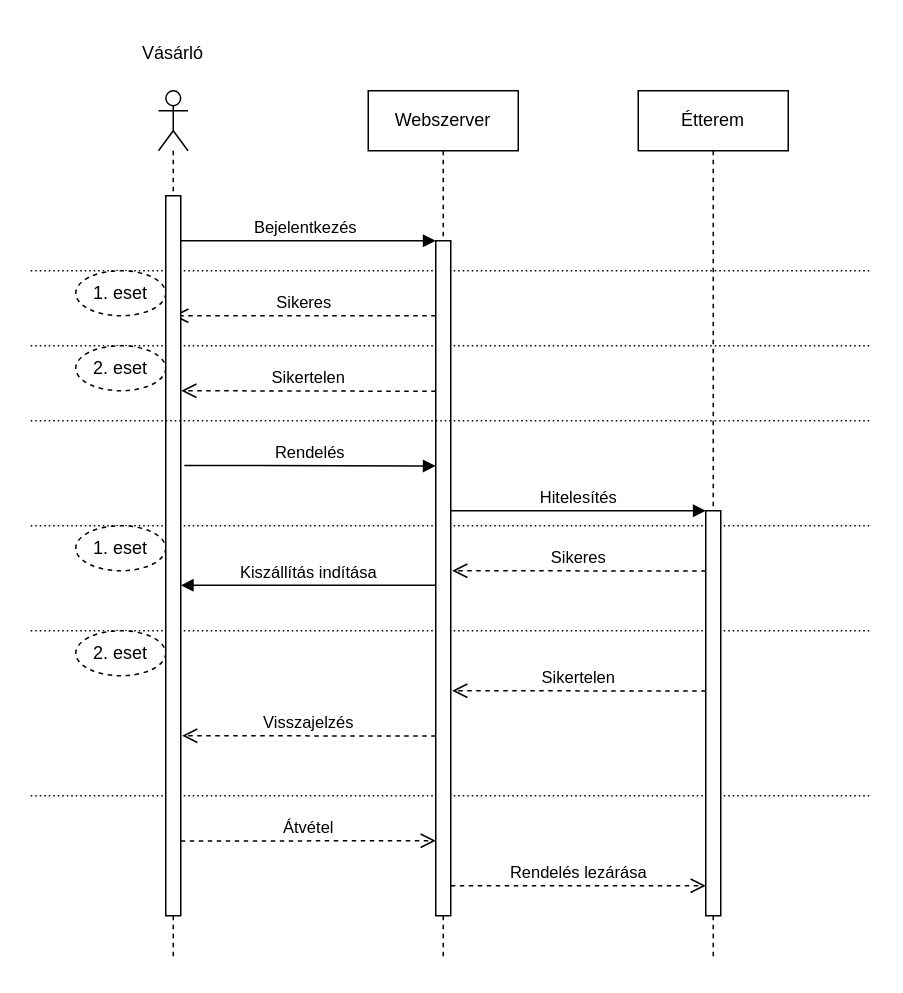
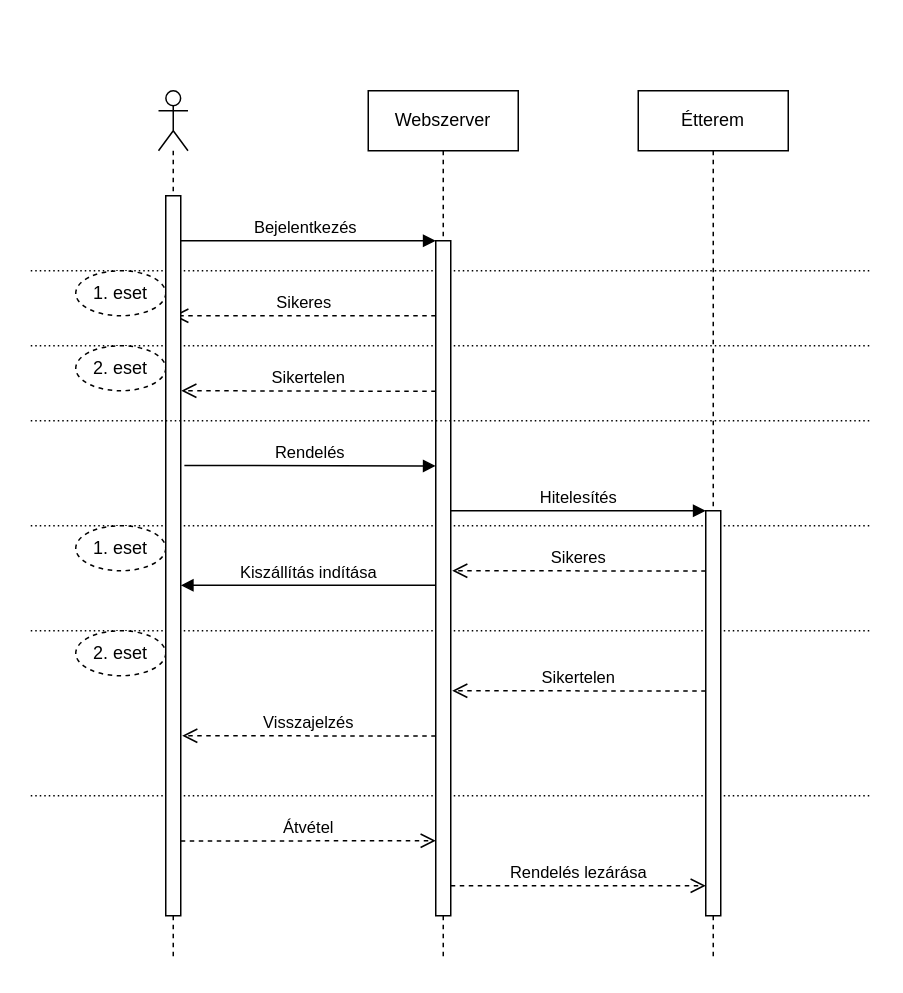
node "Vásárló": removed
